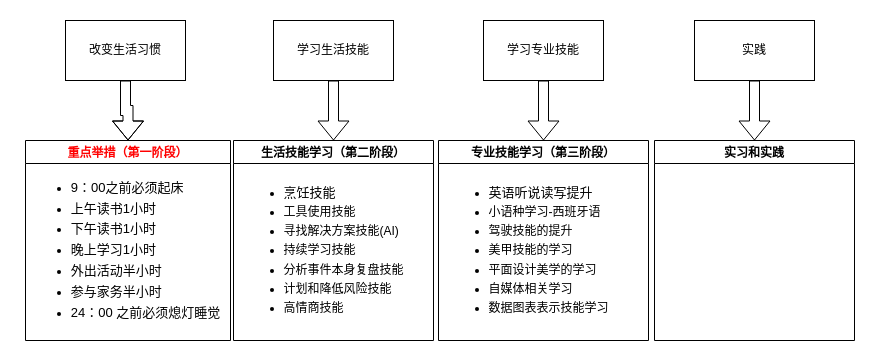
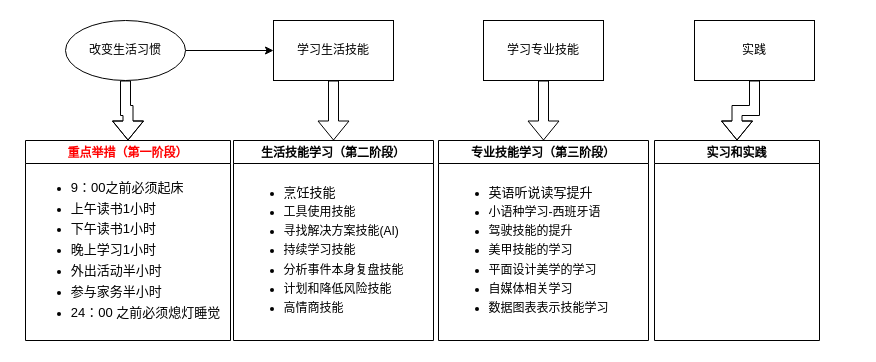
node "改变生活习惯": shape rectangle -> ellipse
edge "改变生活习惯" -> "学习生活技能": added
node "实习和实践": size 200x200 -> 165x200
